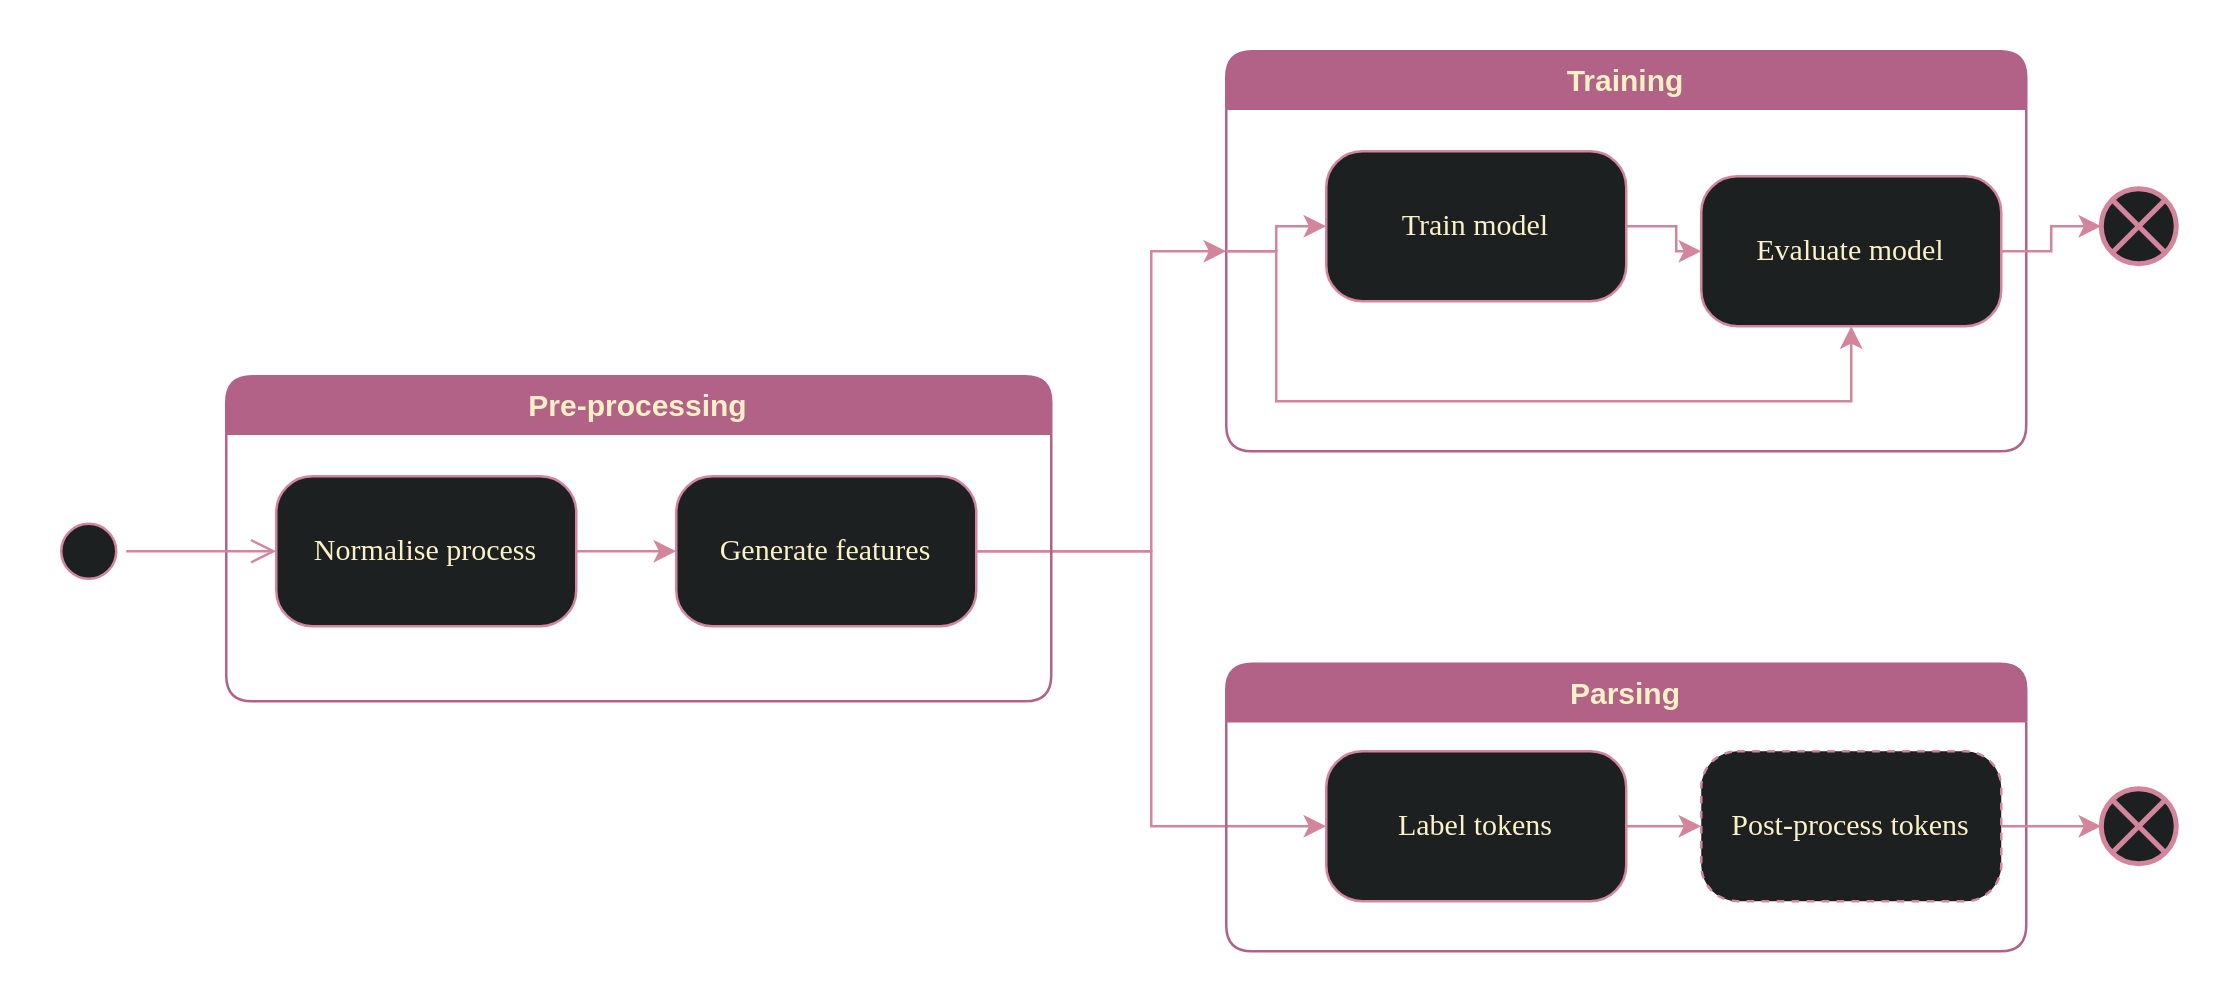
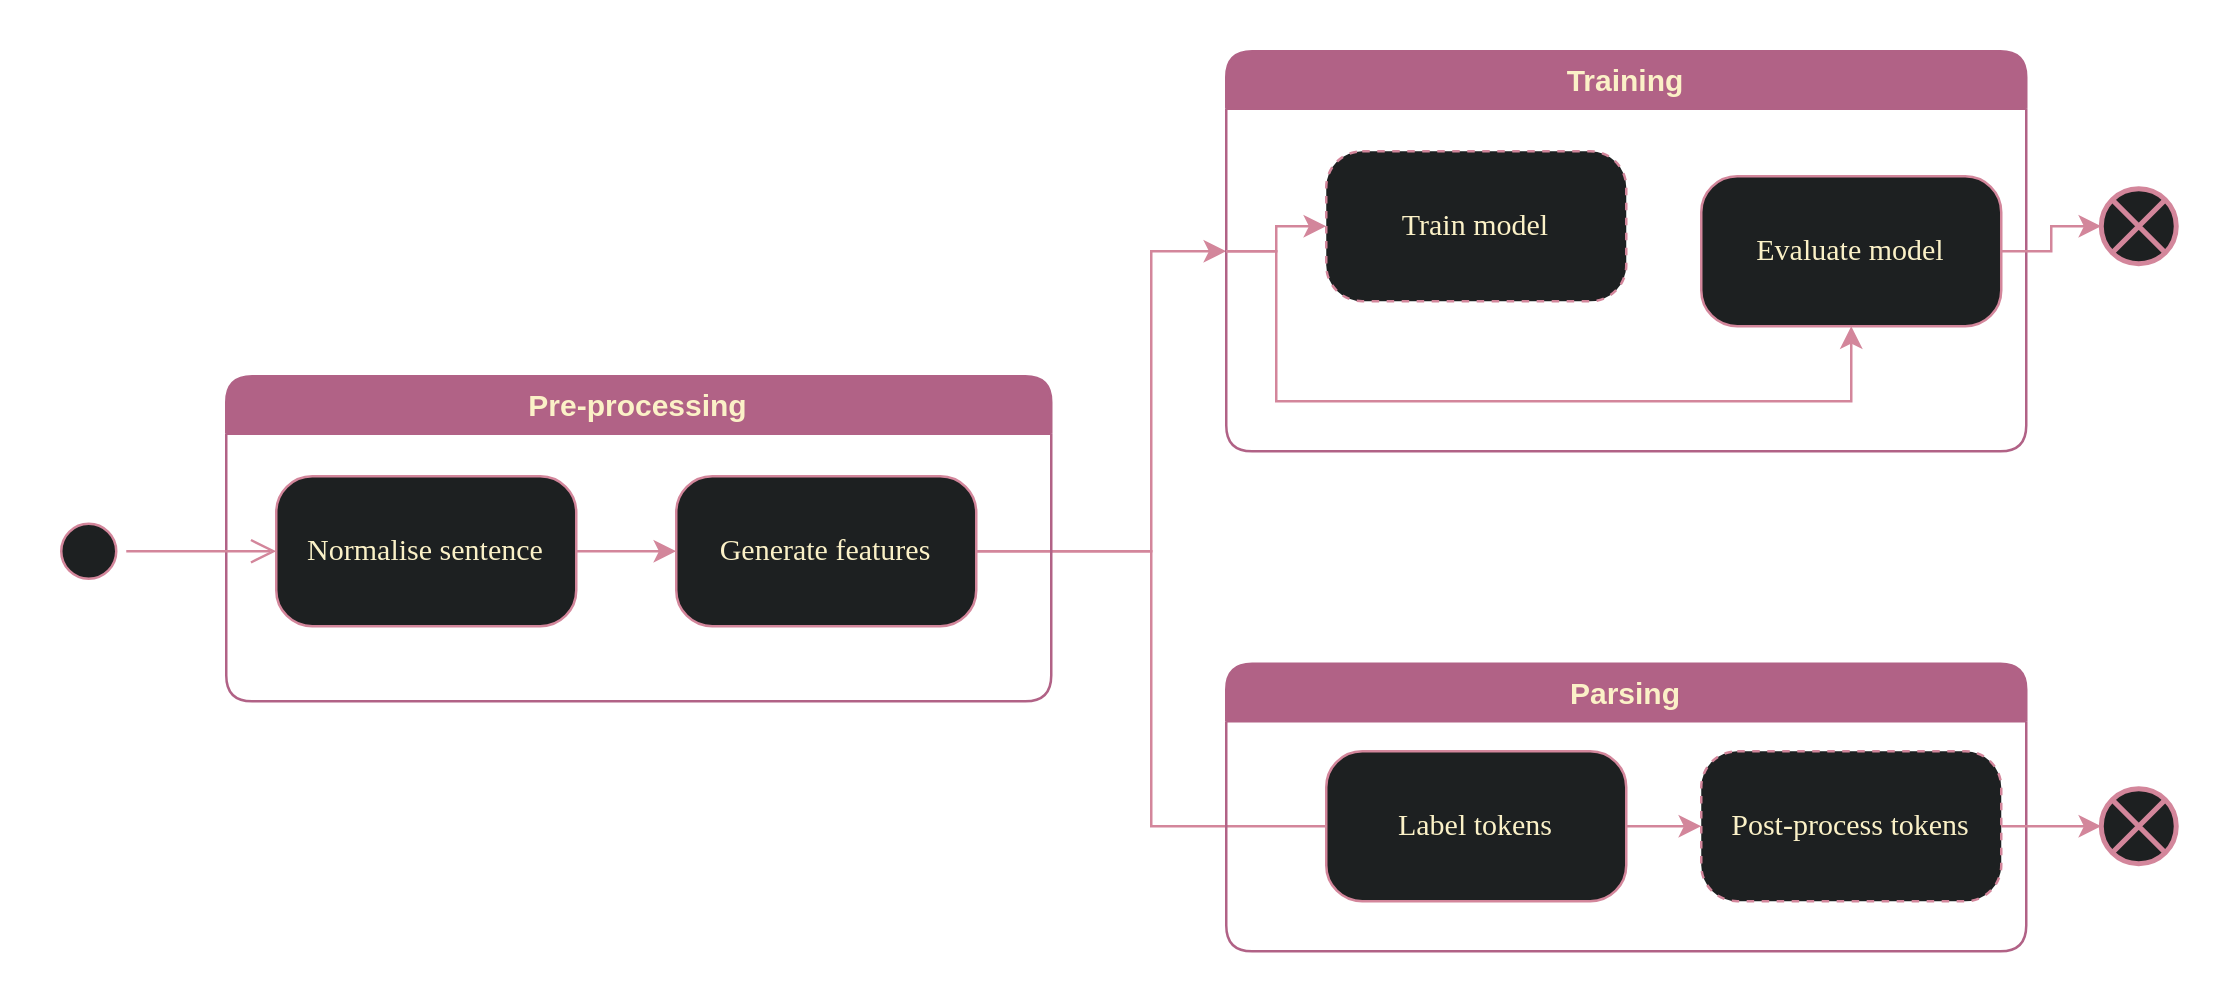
node "Train model": style solid -> dashed
edge "Train model" -> "Evaluate model": removed
node "Normalise process": label "Normalise process" -> "Normalise sentence"
edge "Generate features" -> "Label tokens": arrowhead classic -> none
